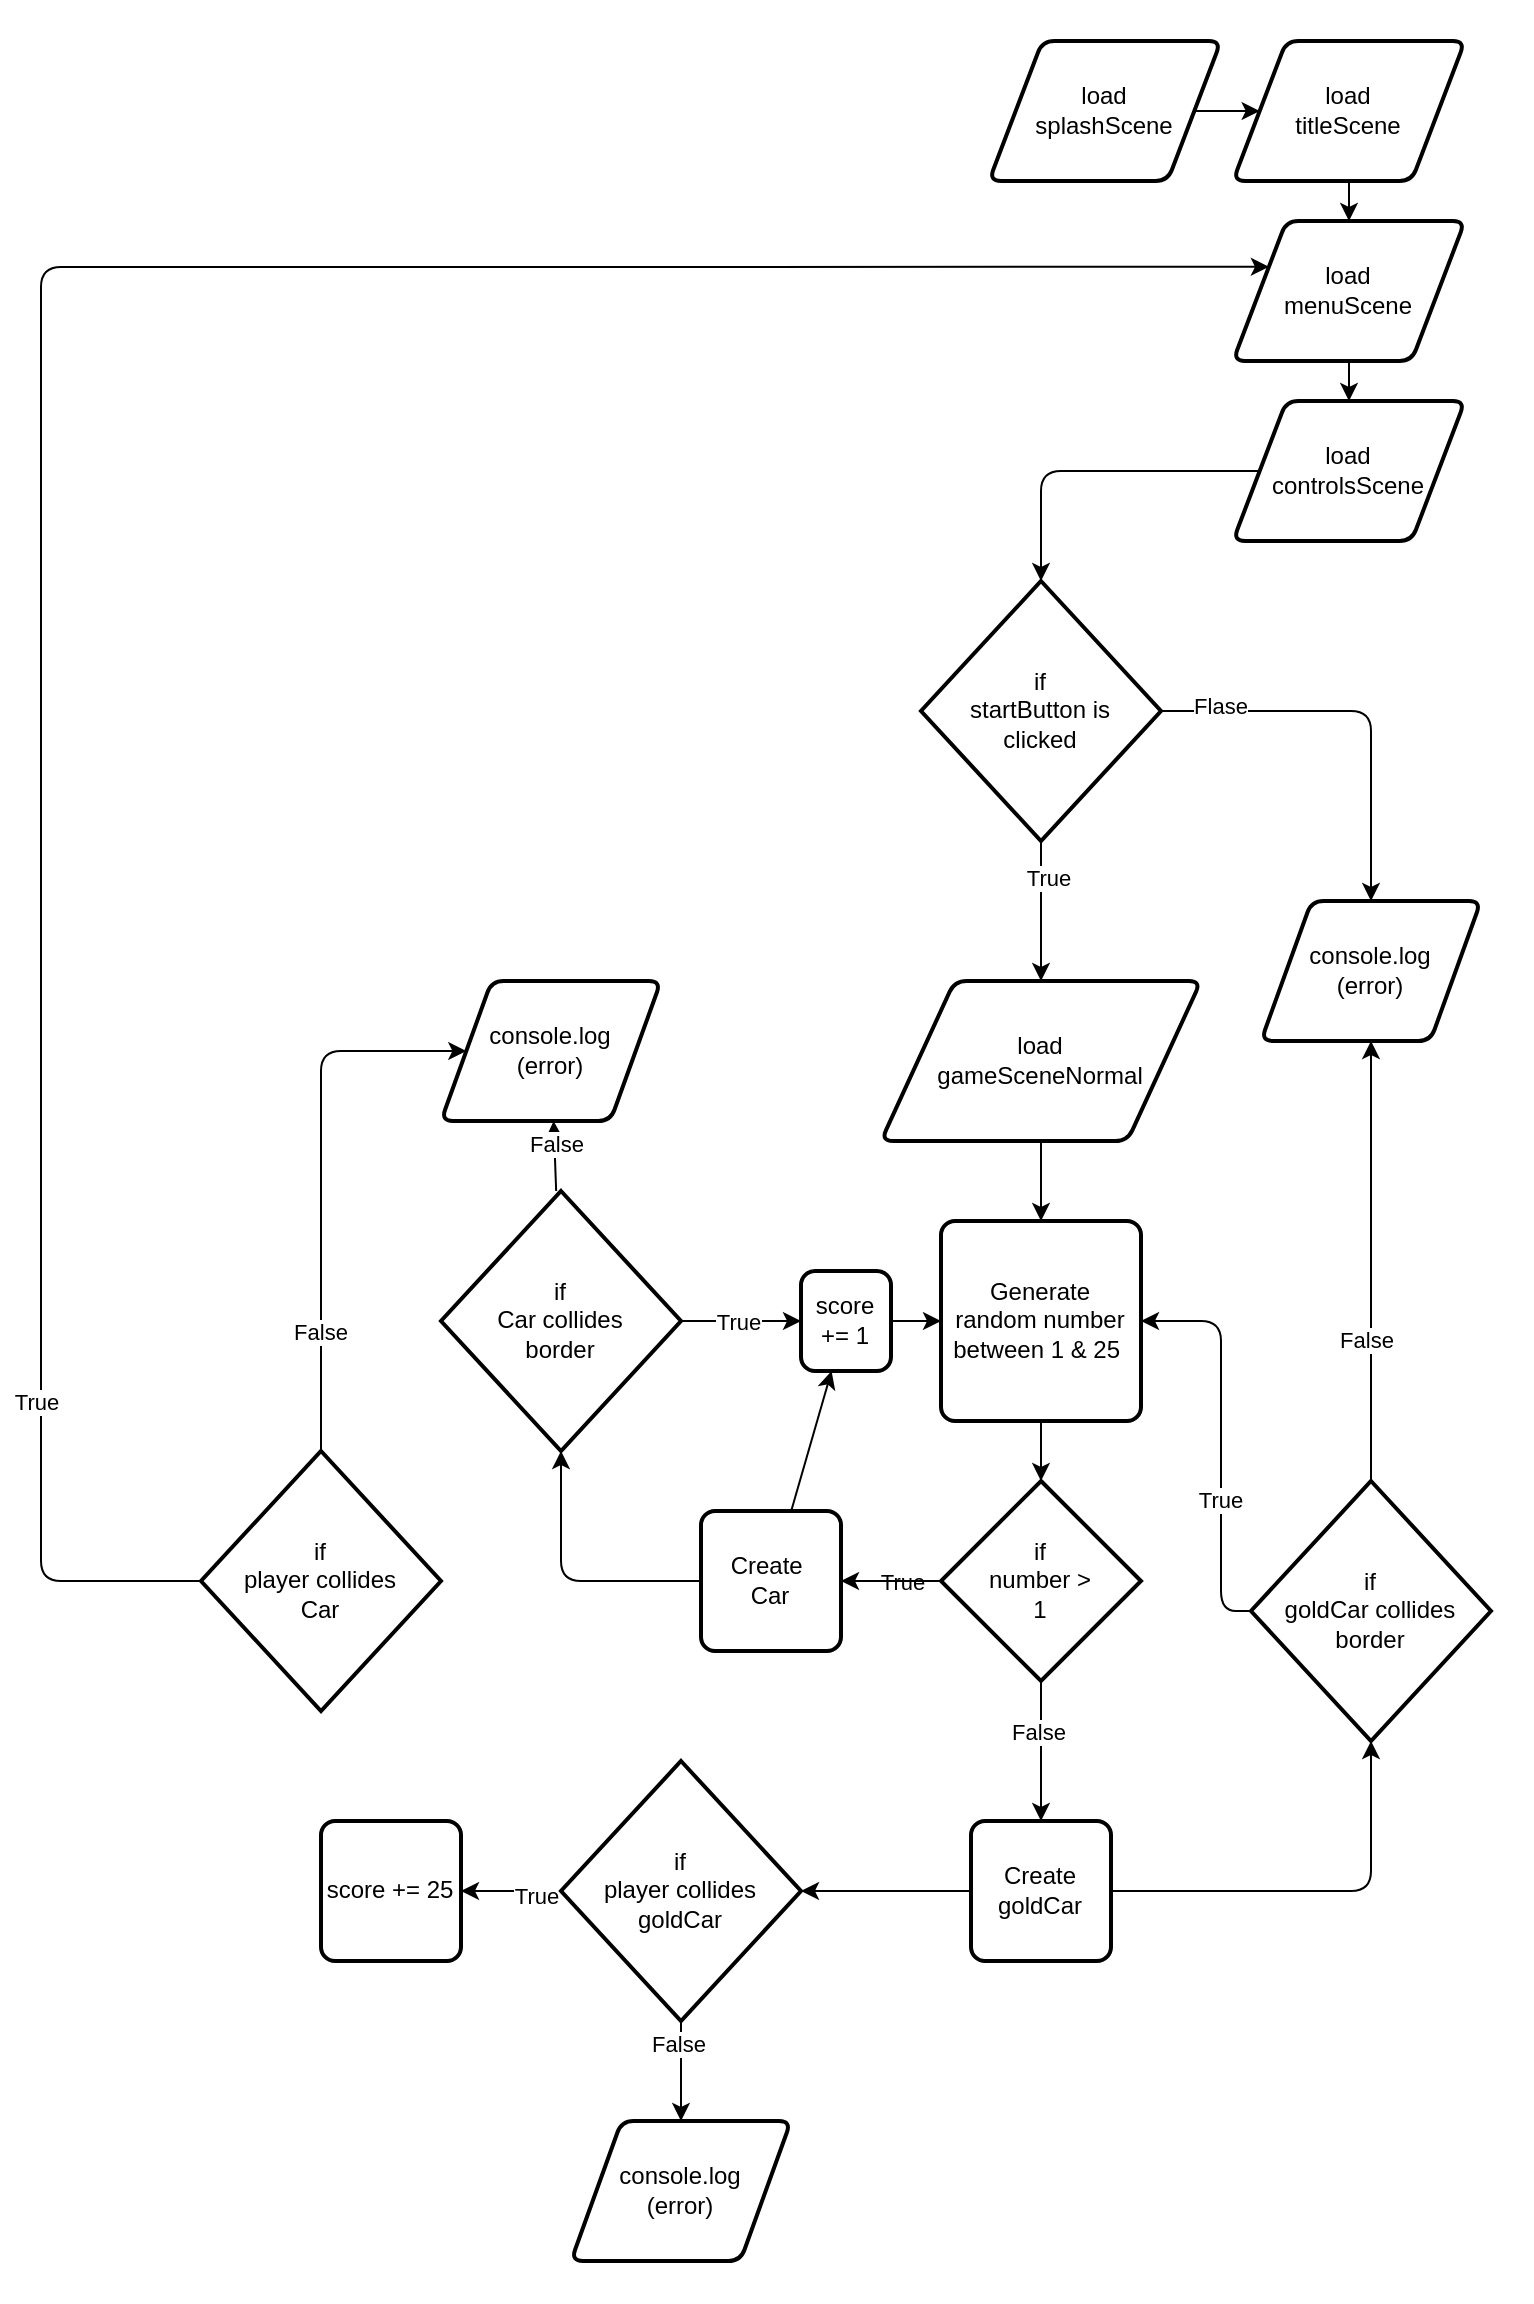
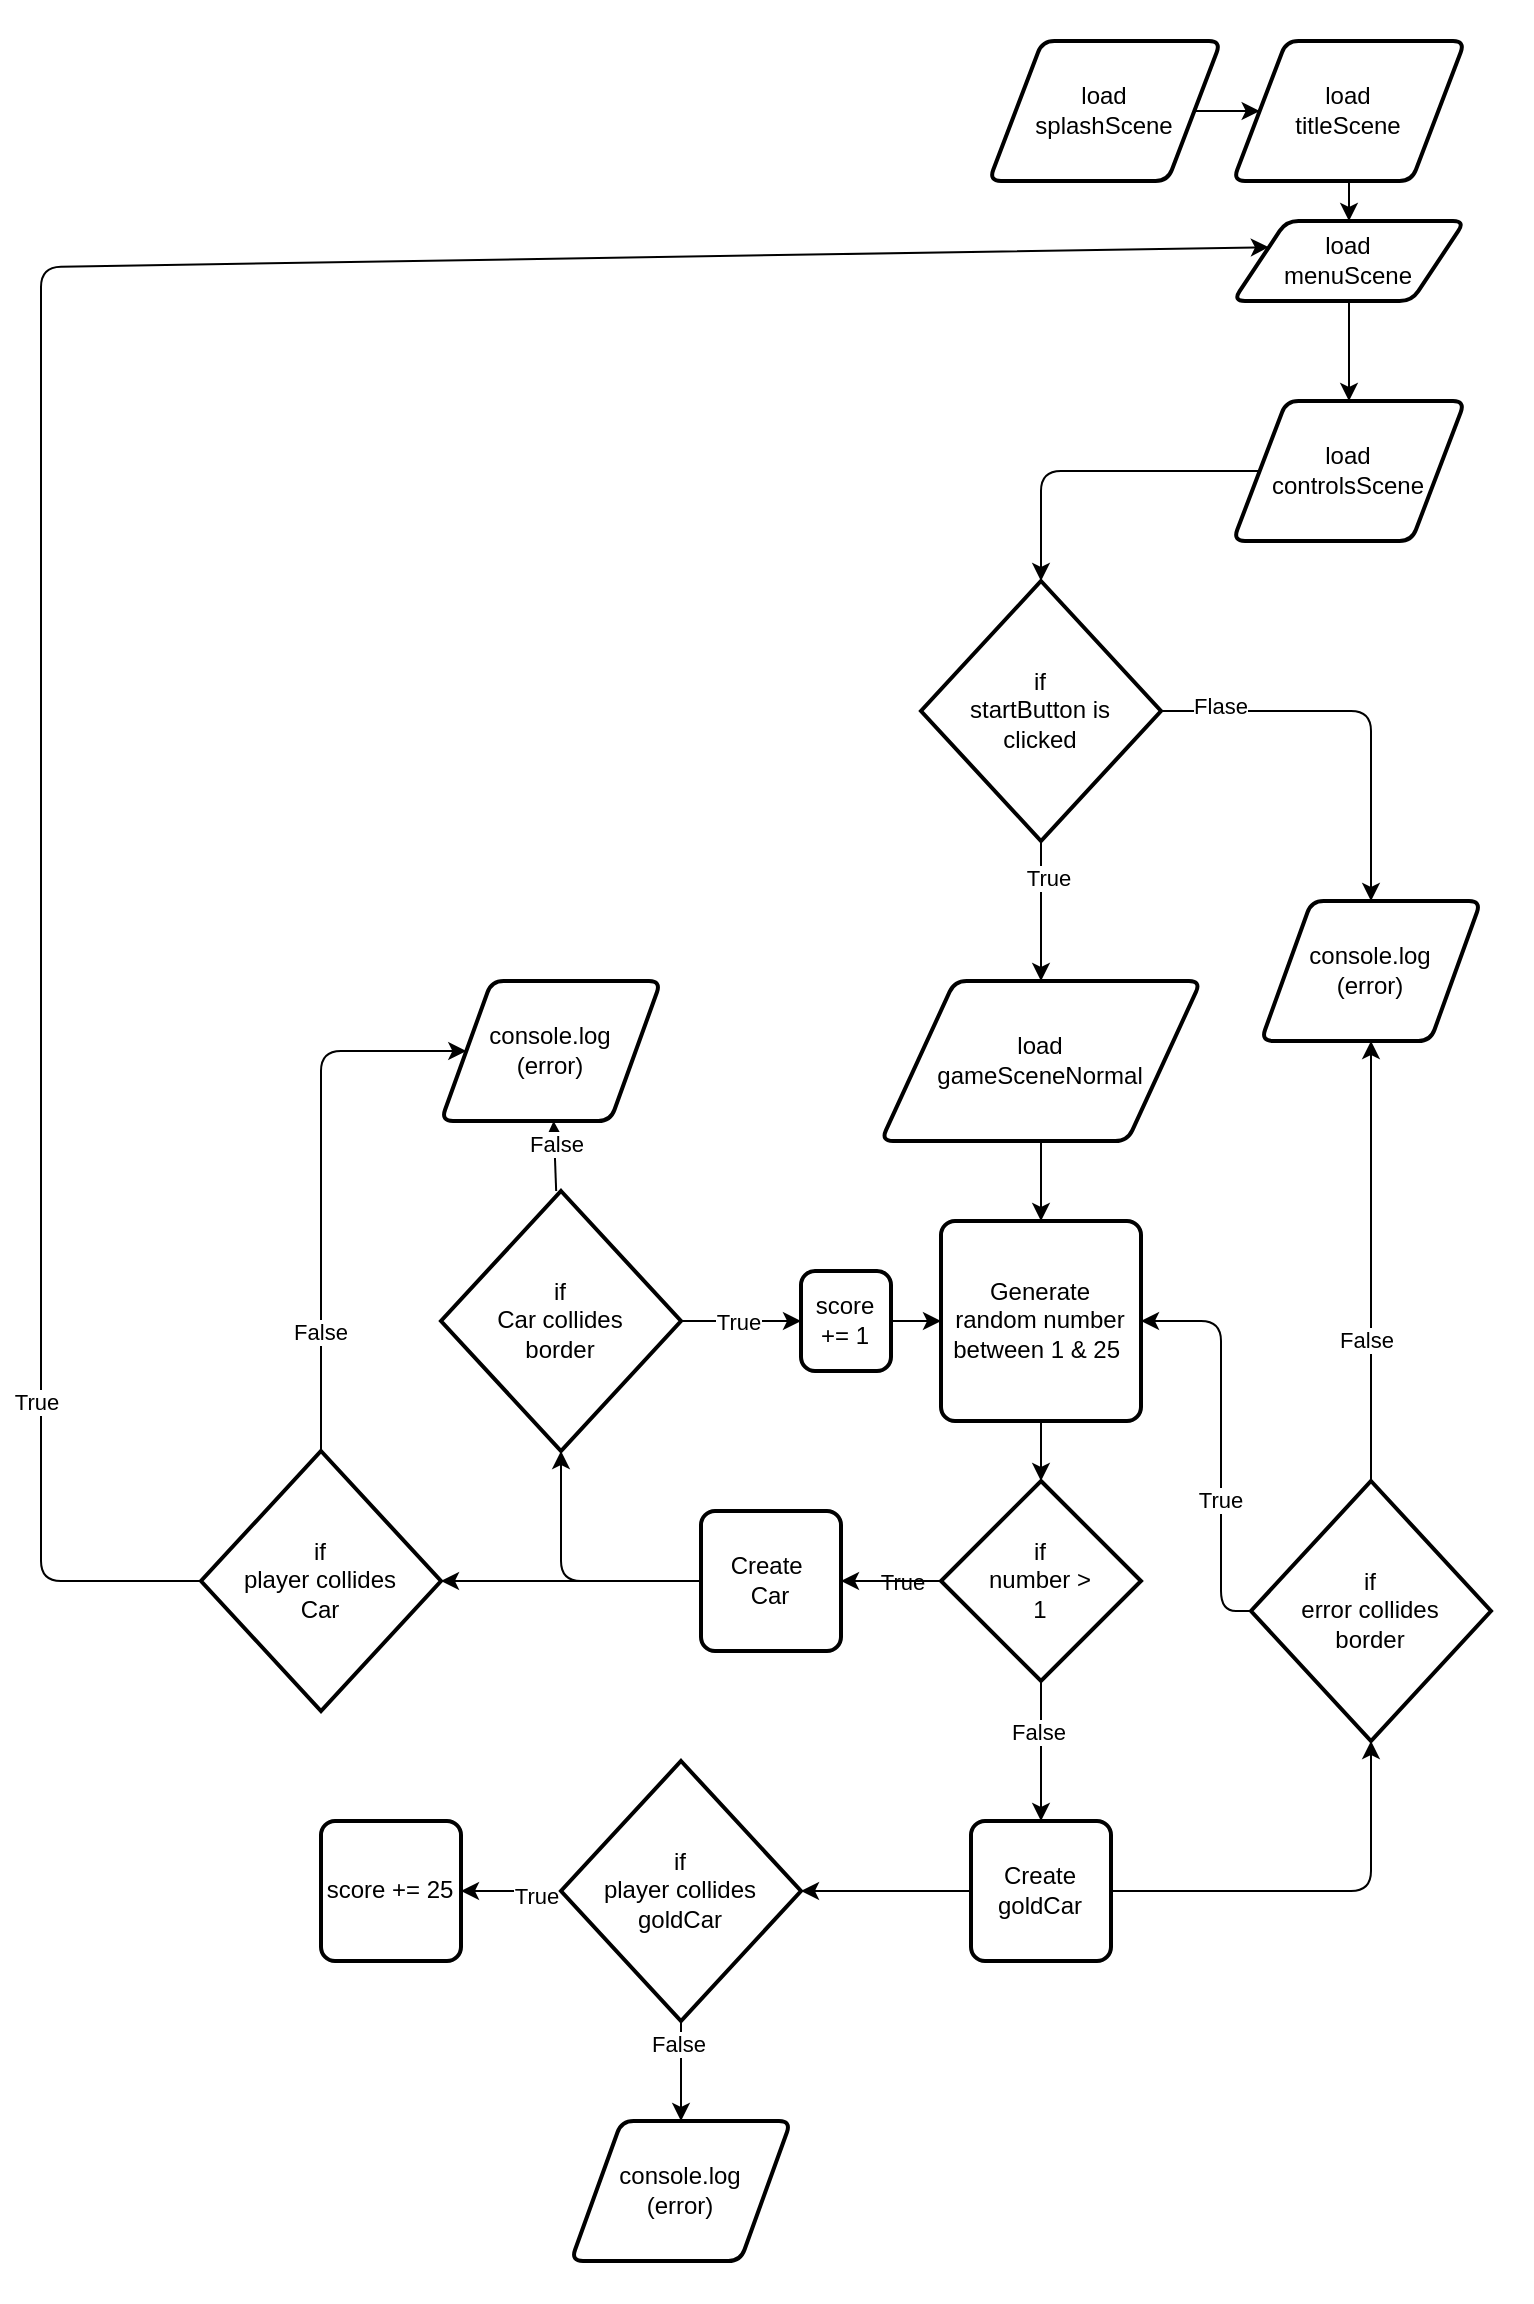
node "load menuScene": size 232x140 -> 232x80
edge "Create Car" -> "score += 1": now "Create Car" -> "if player collides Car"
node "if goldCar collides border": label "if goldCar collides border" -> "if error collides border"
